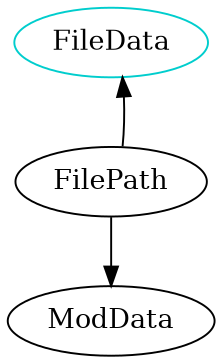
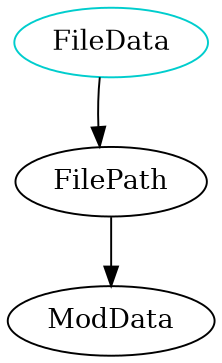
edge "FilePath" -> "FileData": reversed
